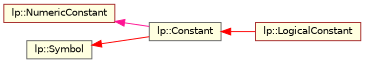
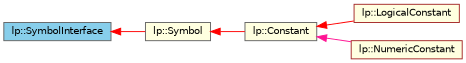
edge "lp::Constant" -> "lp::NumericConstant": reversed
node "lp::SymbolInterface": added
